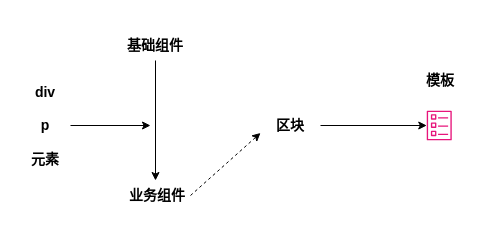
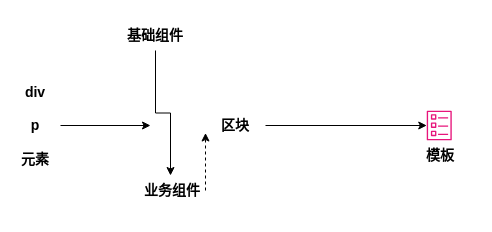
node "基础组件": moved (156, 46) -> (156, 36)
node "模板": moved (441, 81) -> (441, 156)
node "divp元素": moved (46, 126) -> (36, 126)
node "区块": moved (291, 126) -> (236, 126)
node "业务组件": moved (156, 196) -> (171, 191)
